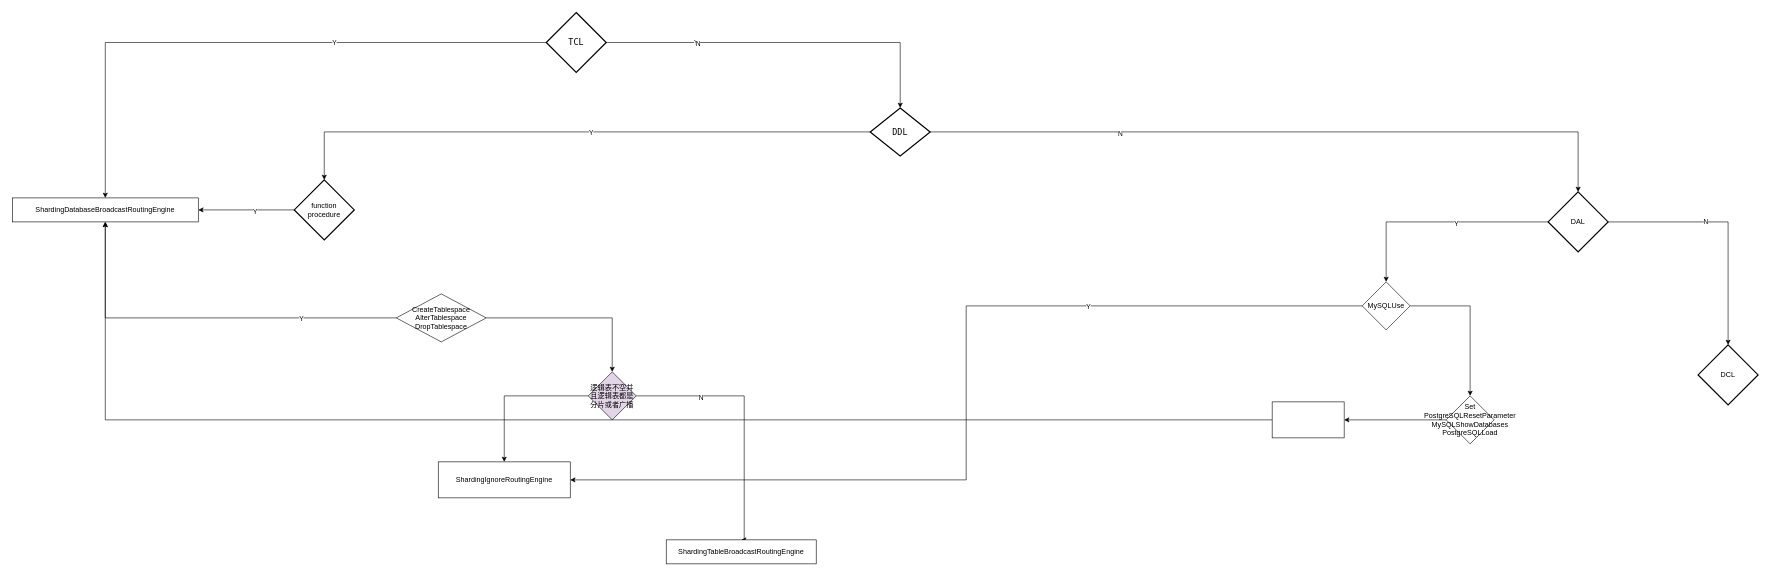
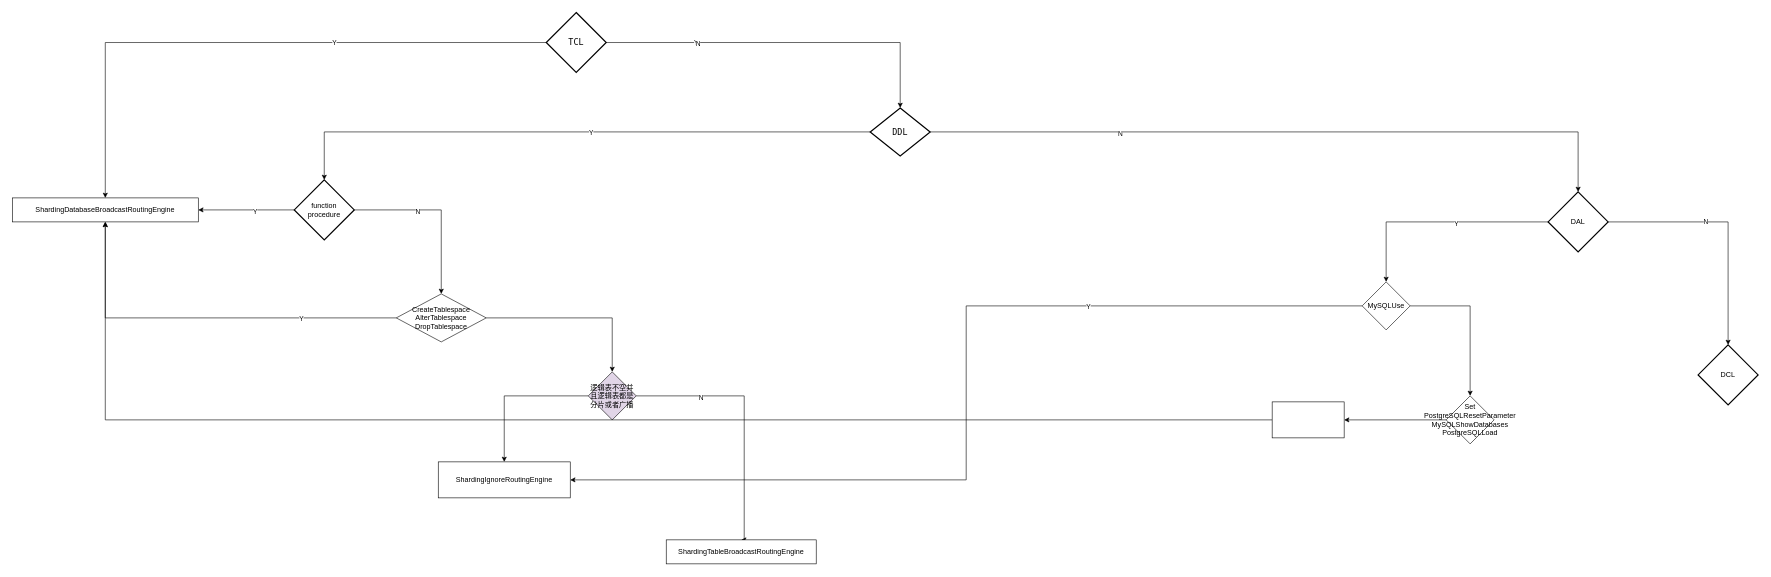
edge "function procedure" -> "CreateTablespace AlterTablespace DropTablespace": added, label "N"
